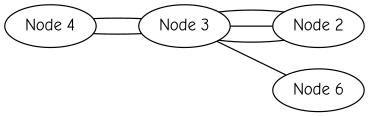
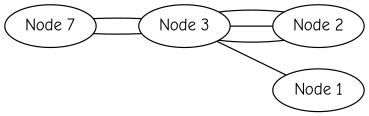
node "Node 4": label "Node 4" -> "Node 7"
node "Node 6": label "Node 6" -> "Node 1"
